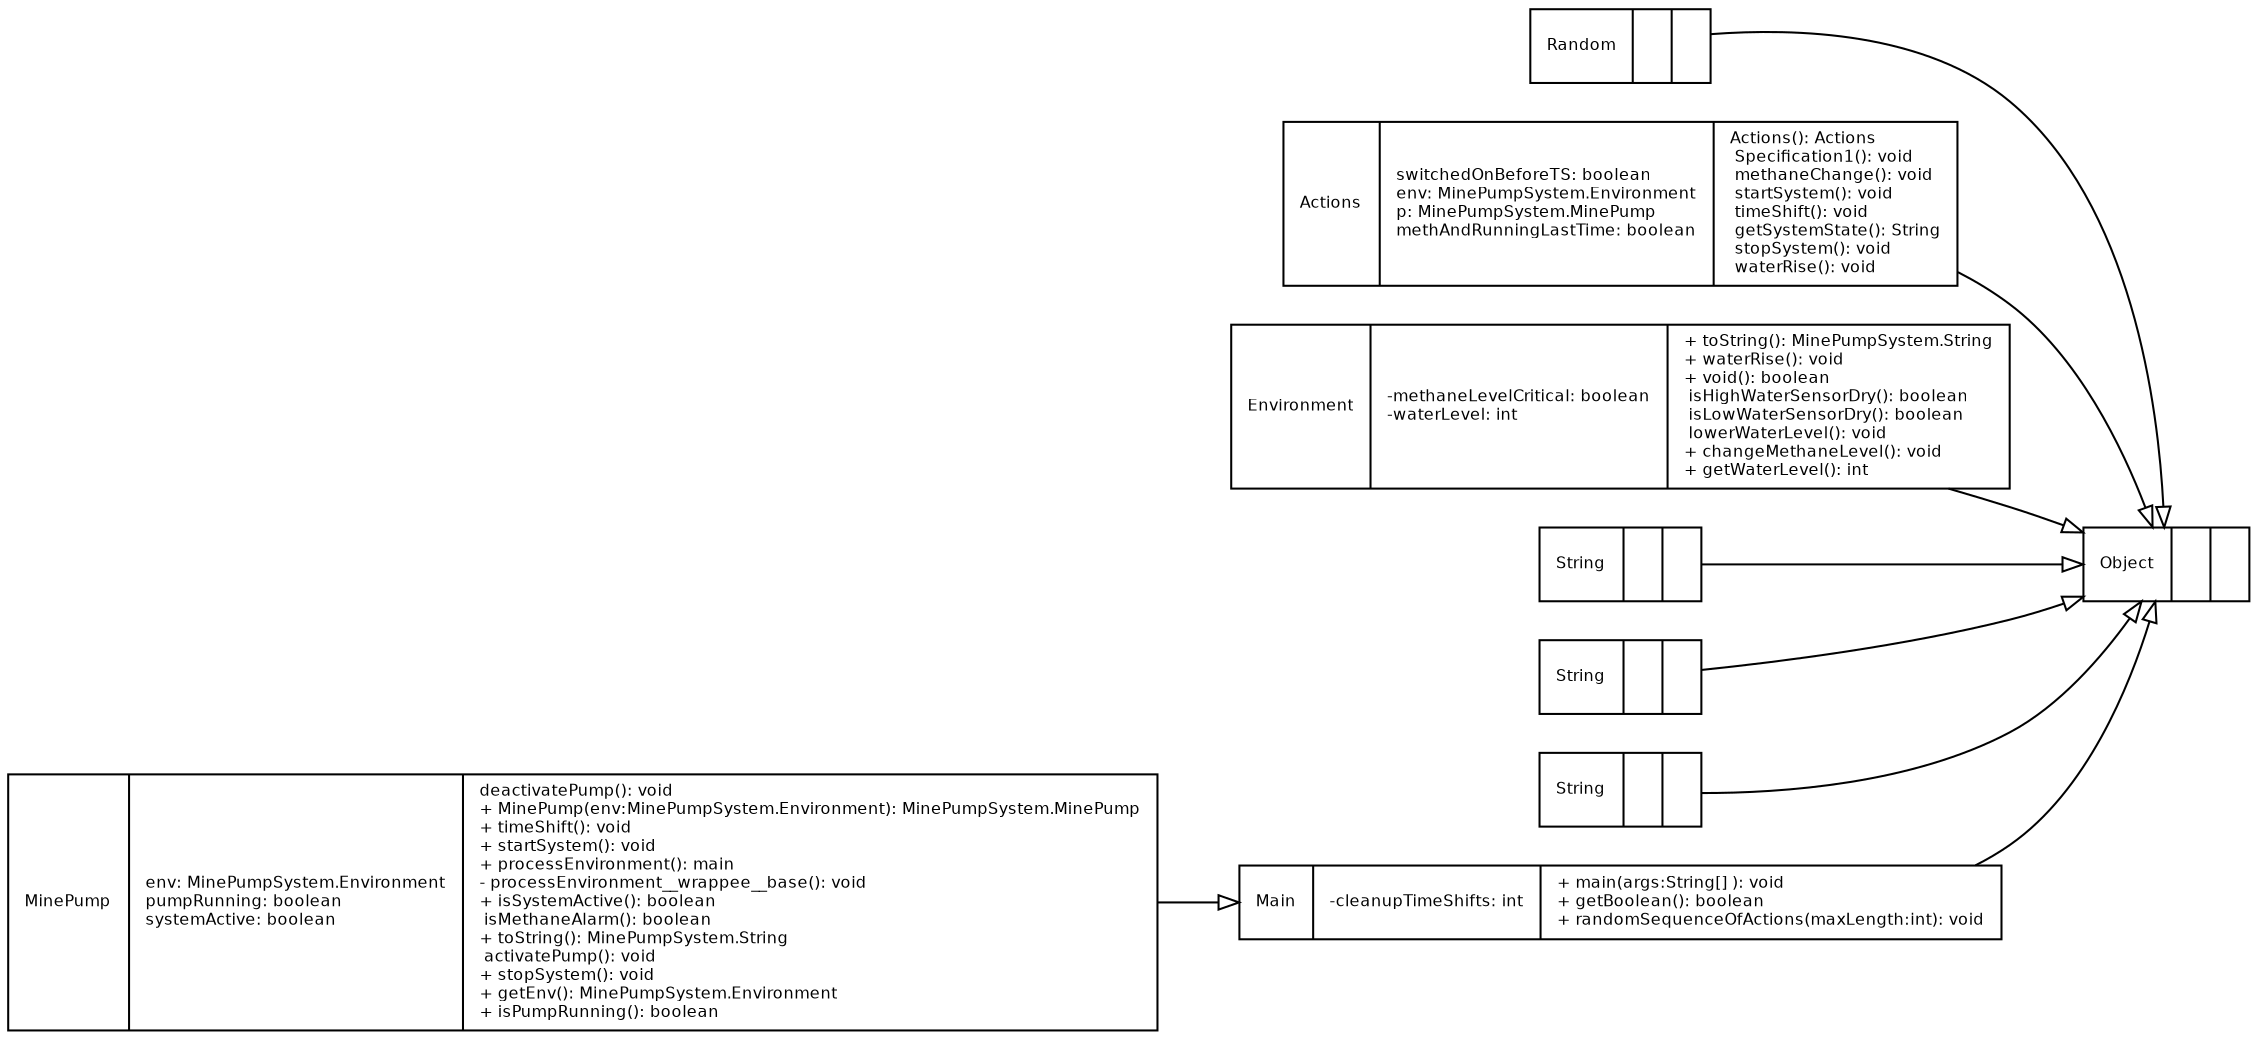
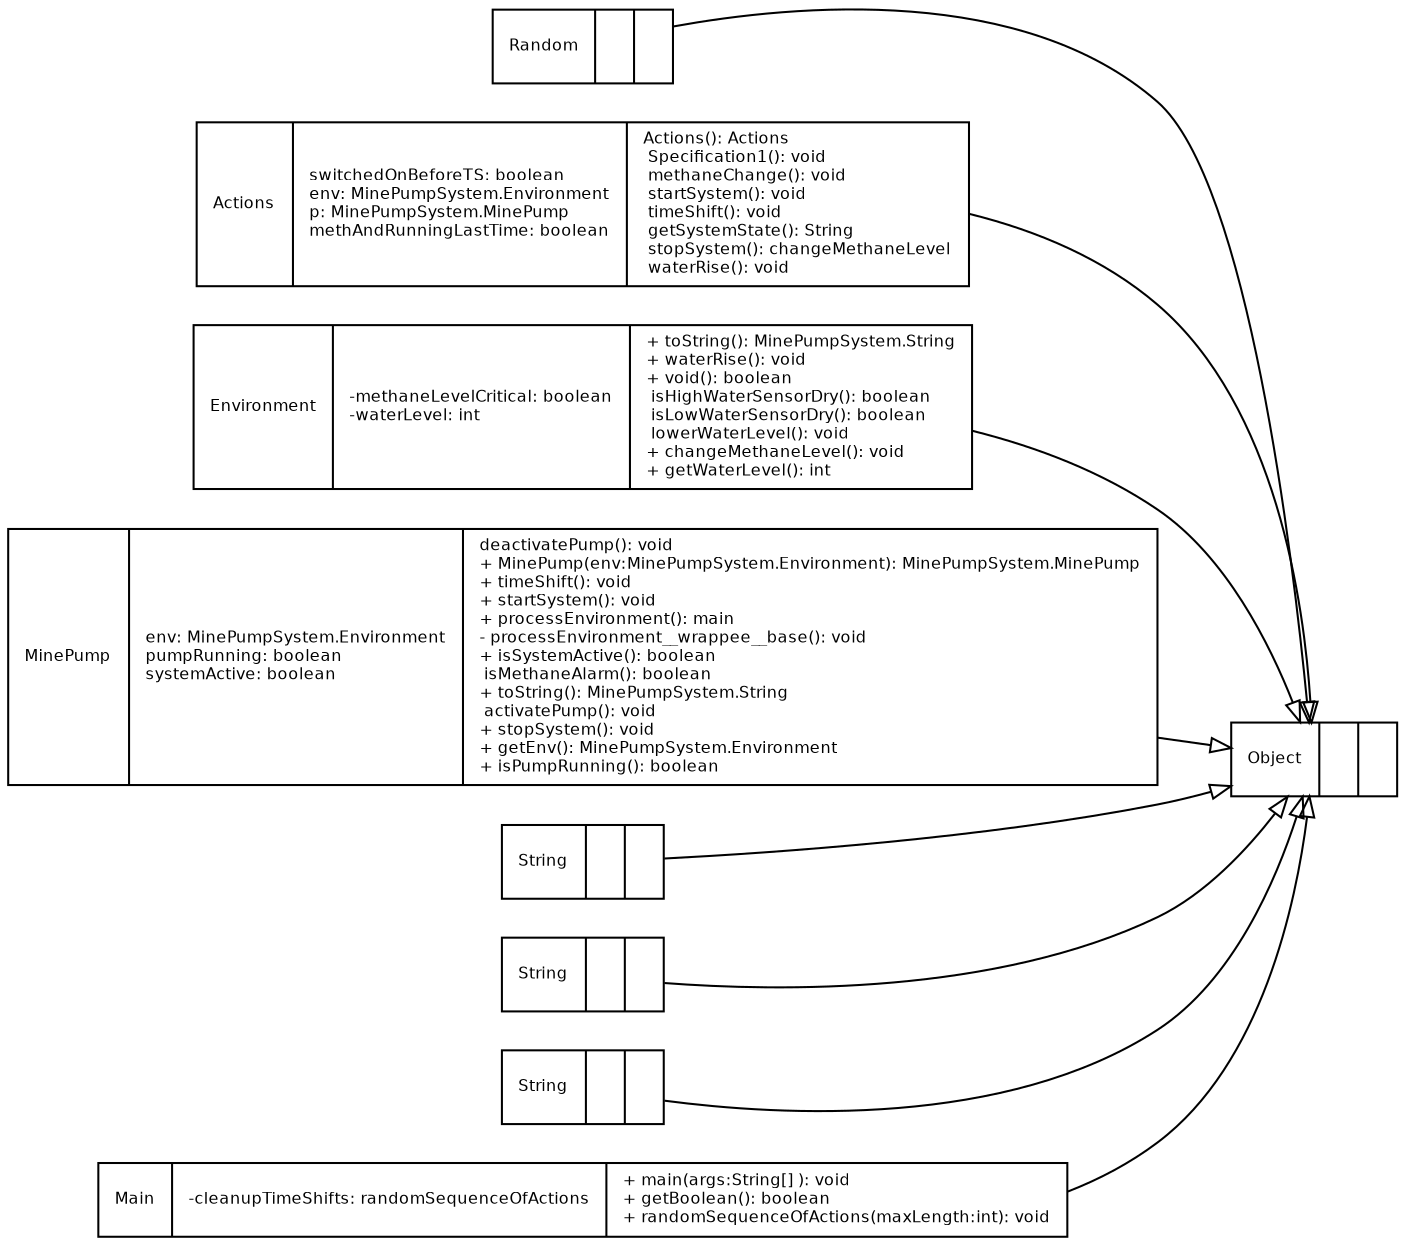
node "Actions": text "stopSystem(): void" -> "stopSystem(): changeMethaneLevel"
node "Main": text "-cleanupTimeShifts: int" -> "-cleanupTimeShifts: randomSequenceOfActions"
edge "MinePump" -> "Main": now "MinePump" -> "Object"
